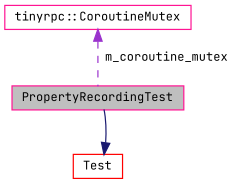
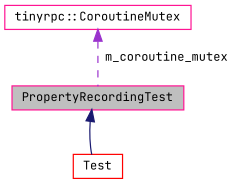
edge "PropertyRecordingTest" -> "Test": reversed
